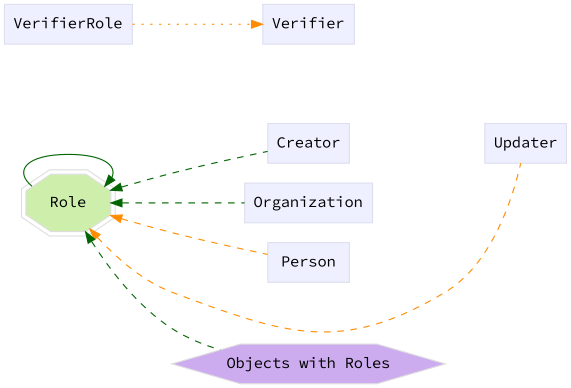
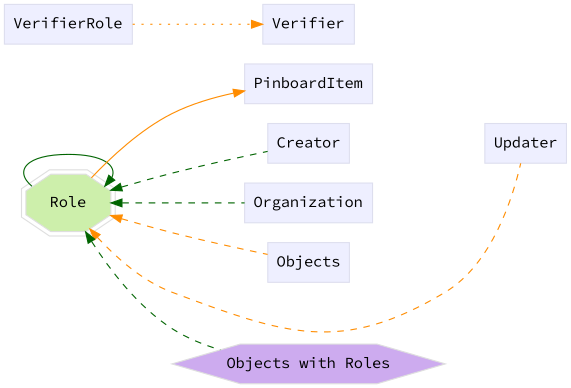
node "PinboardItem": added
node "Person": label "Person" -> "Objects"
